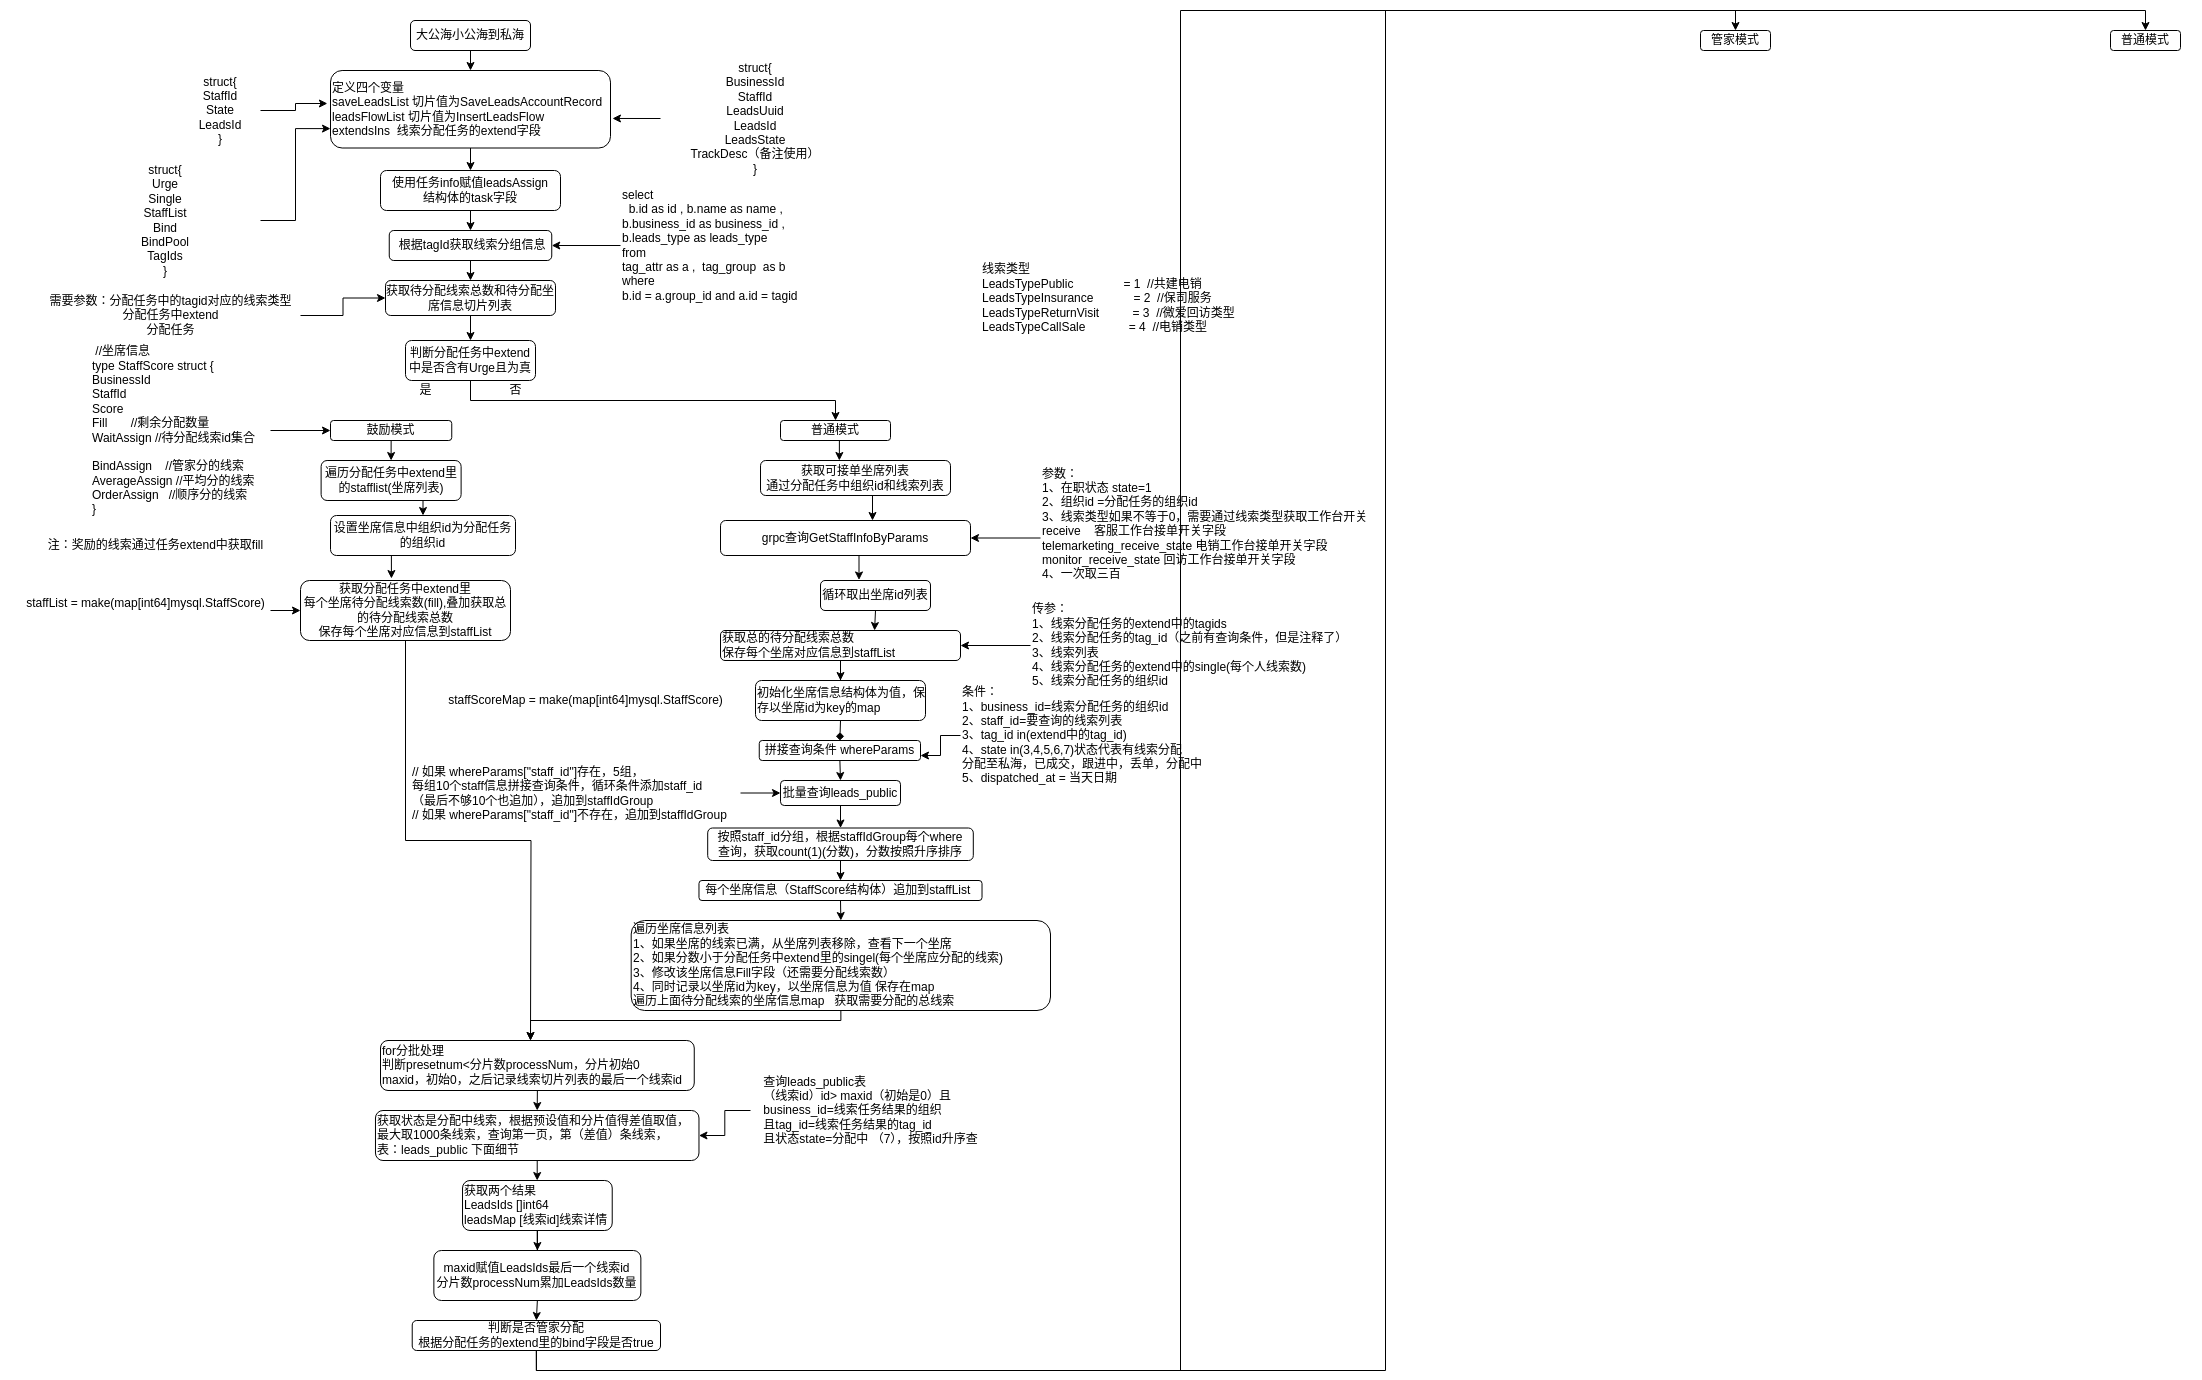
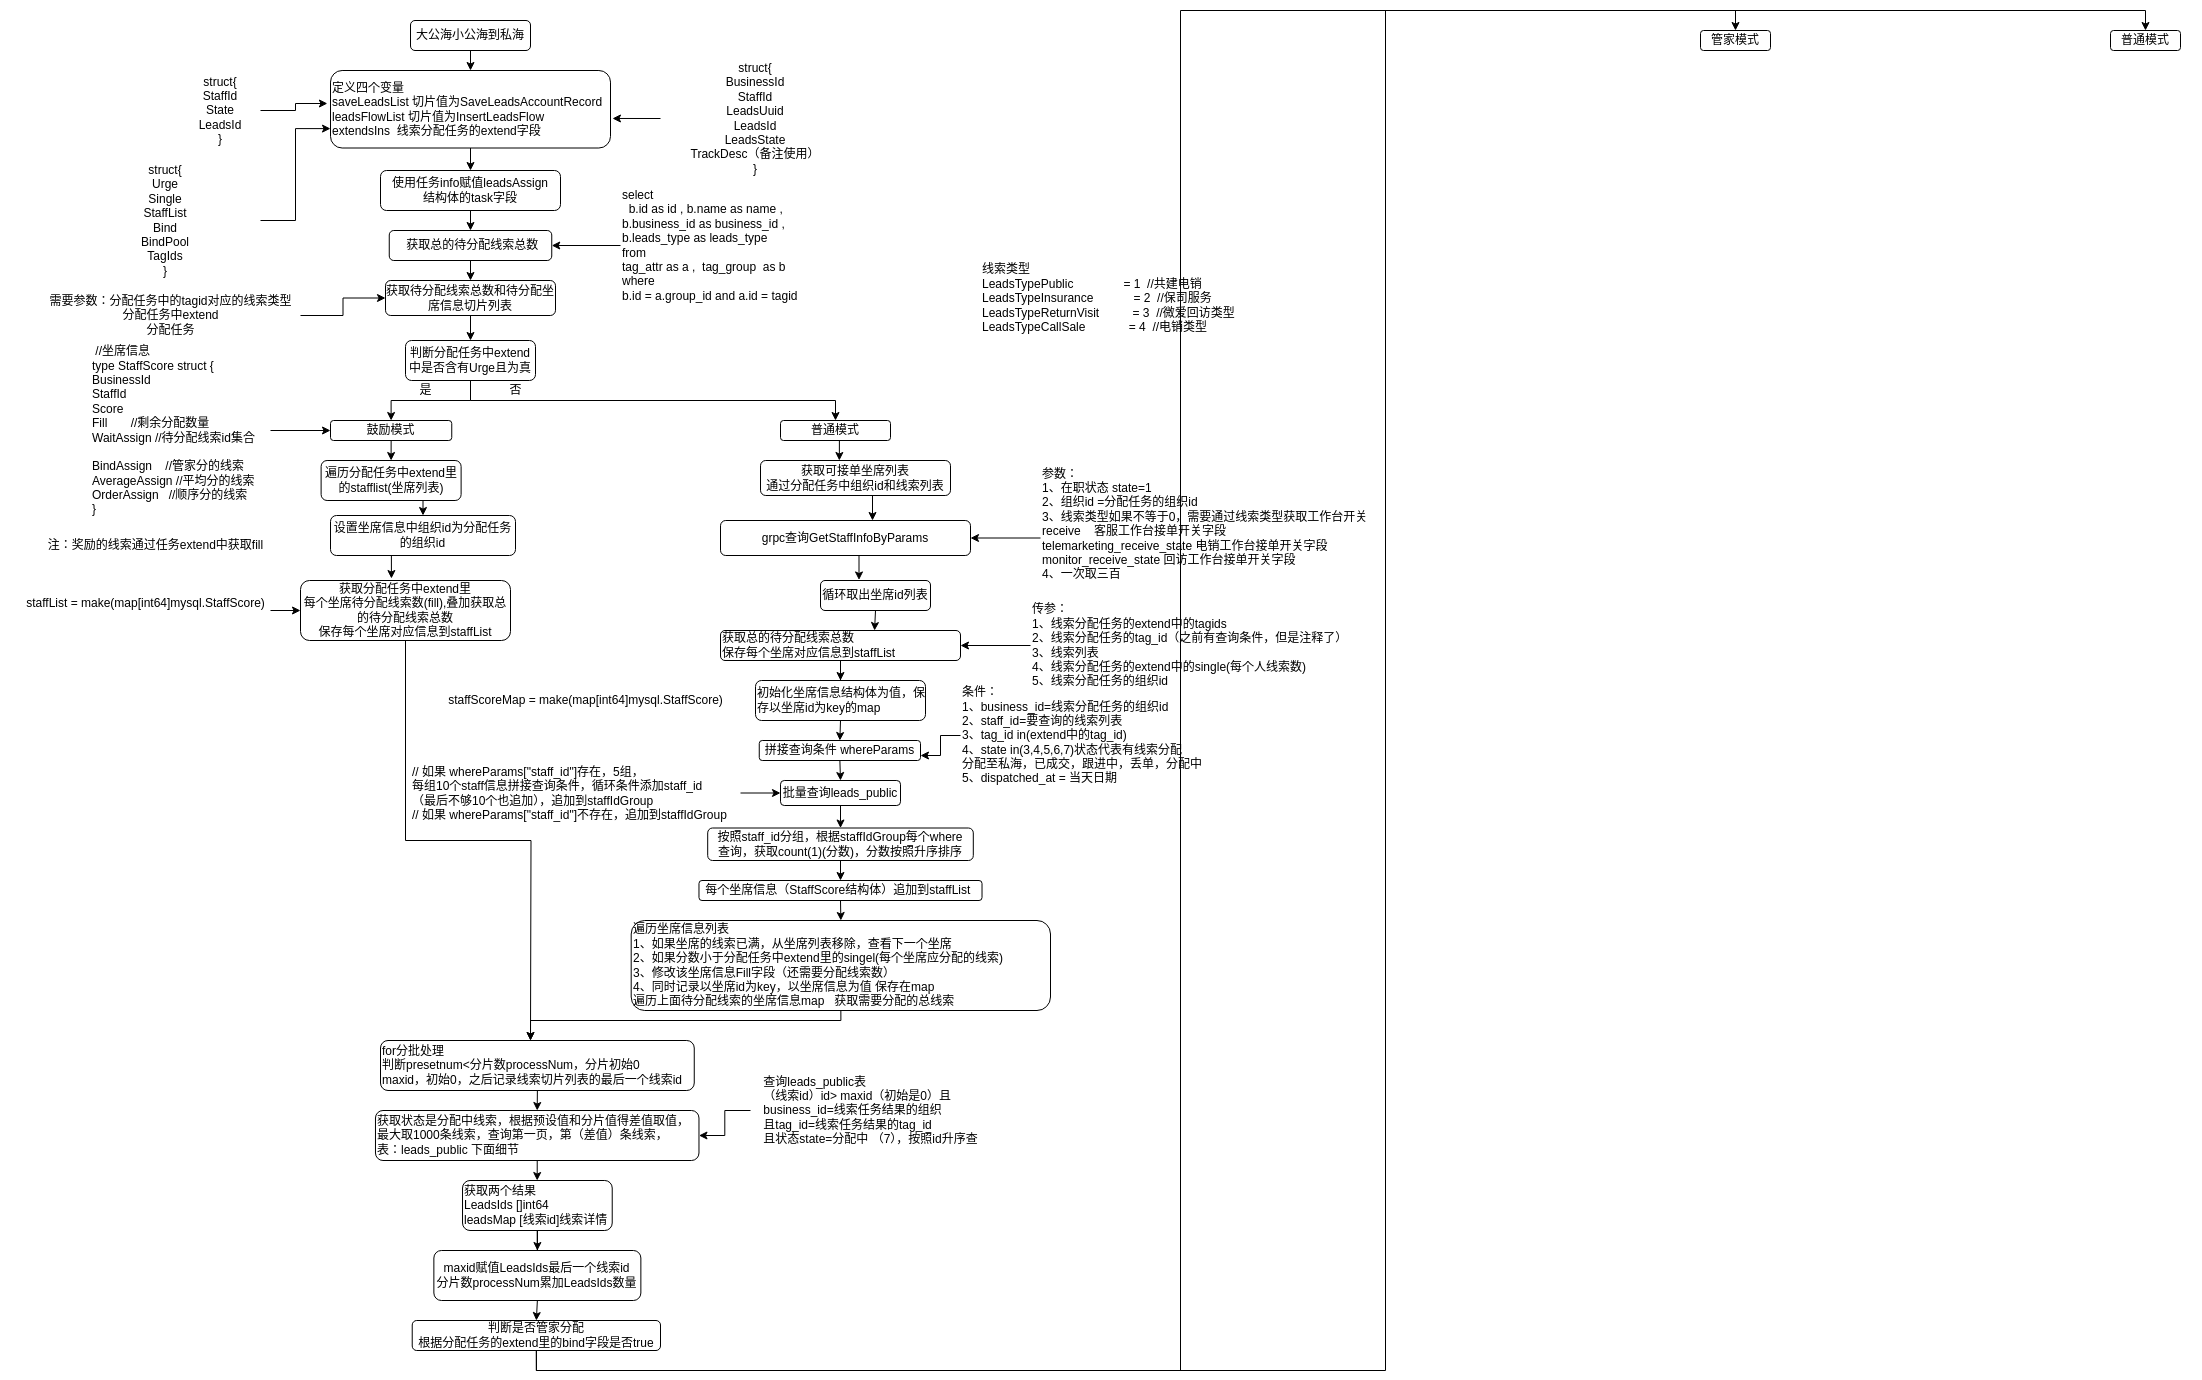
node "根据tagId获取线索分组信息": label "根据tagId获取线索分组信息" -> "获取总的待分配线索总数"
edge "判断分配任务中extend中是否含有Urge且为真" -> "鼓励模式": added
edge "初始化坐席信息结构体为值，保存以坐席id为key的map" -> "拼接查询条件 whereParams": arrowhead diamond -> classic
